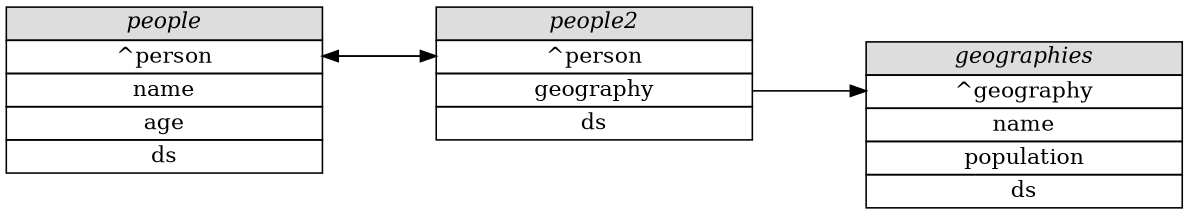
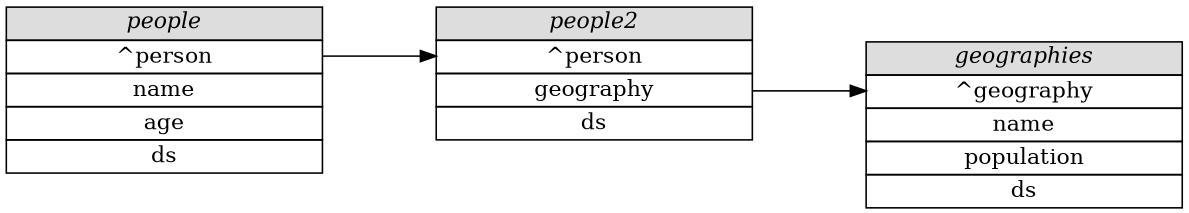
edge "people2" -> "people": removed
